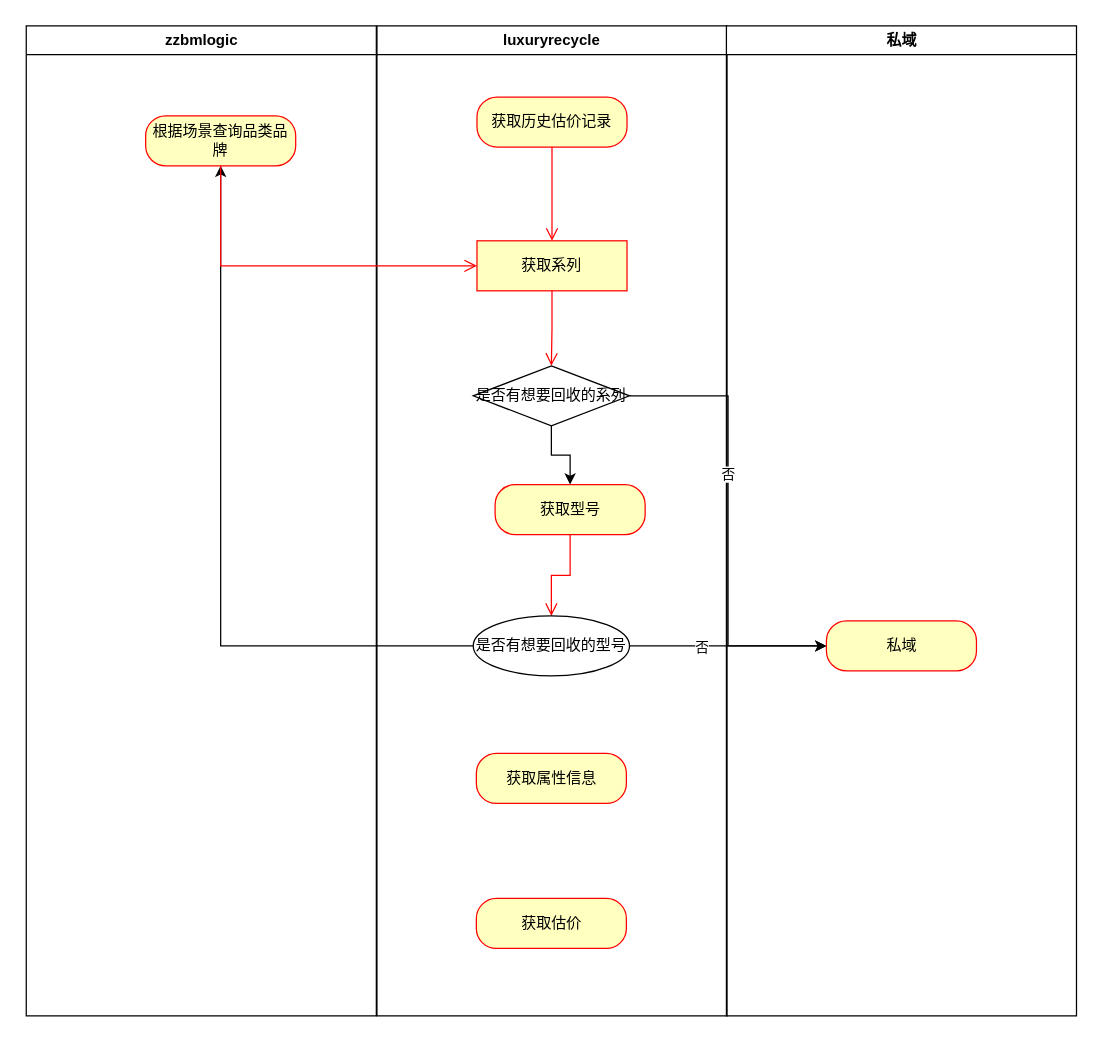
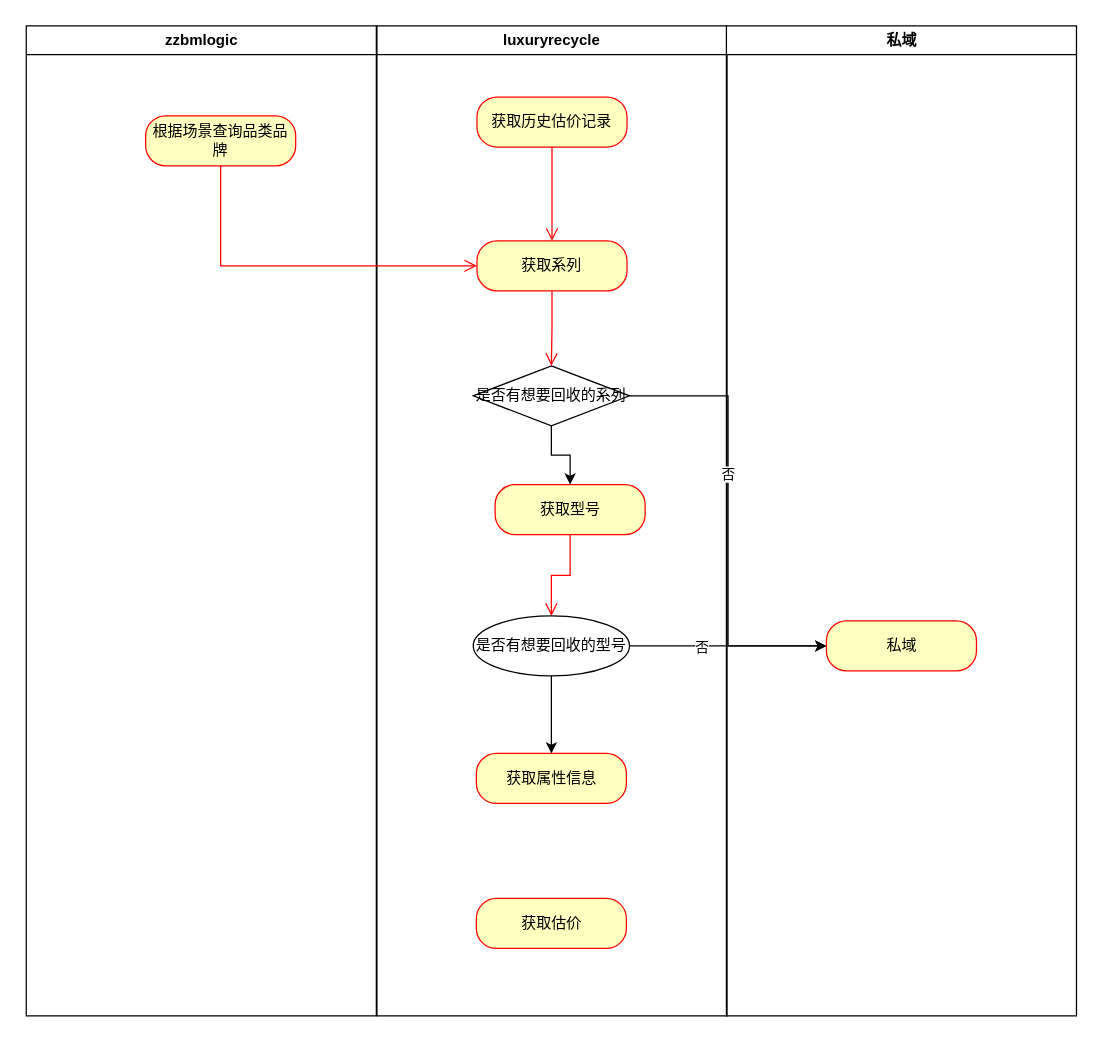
node "获取系列": shape rectangle -> rounded rectangle
edge "是否有想要回收的型号" -> "根据场景查询品类品牌": now "是否有想要回收的型号" -> "获取属性信息"
